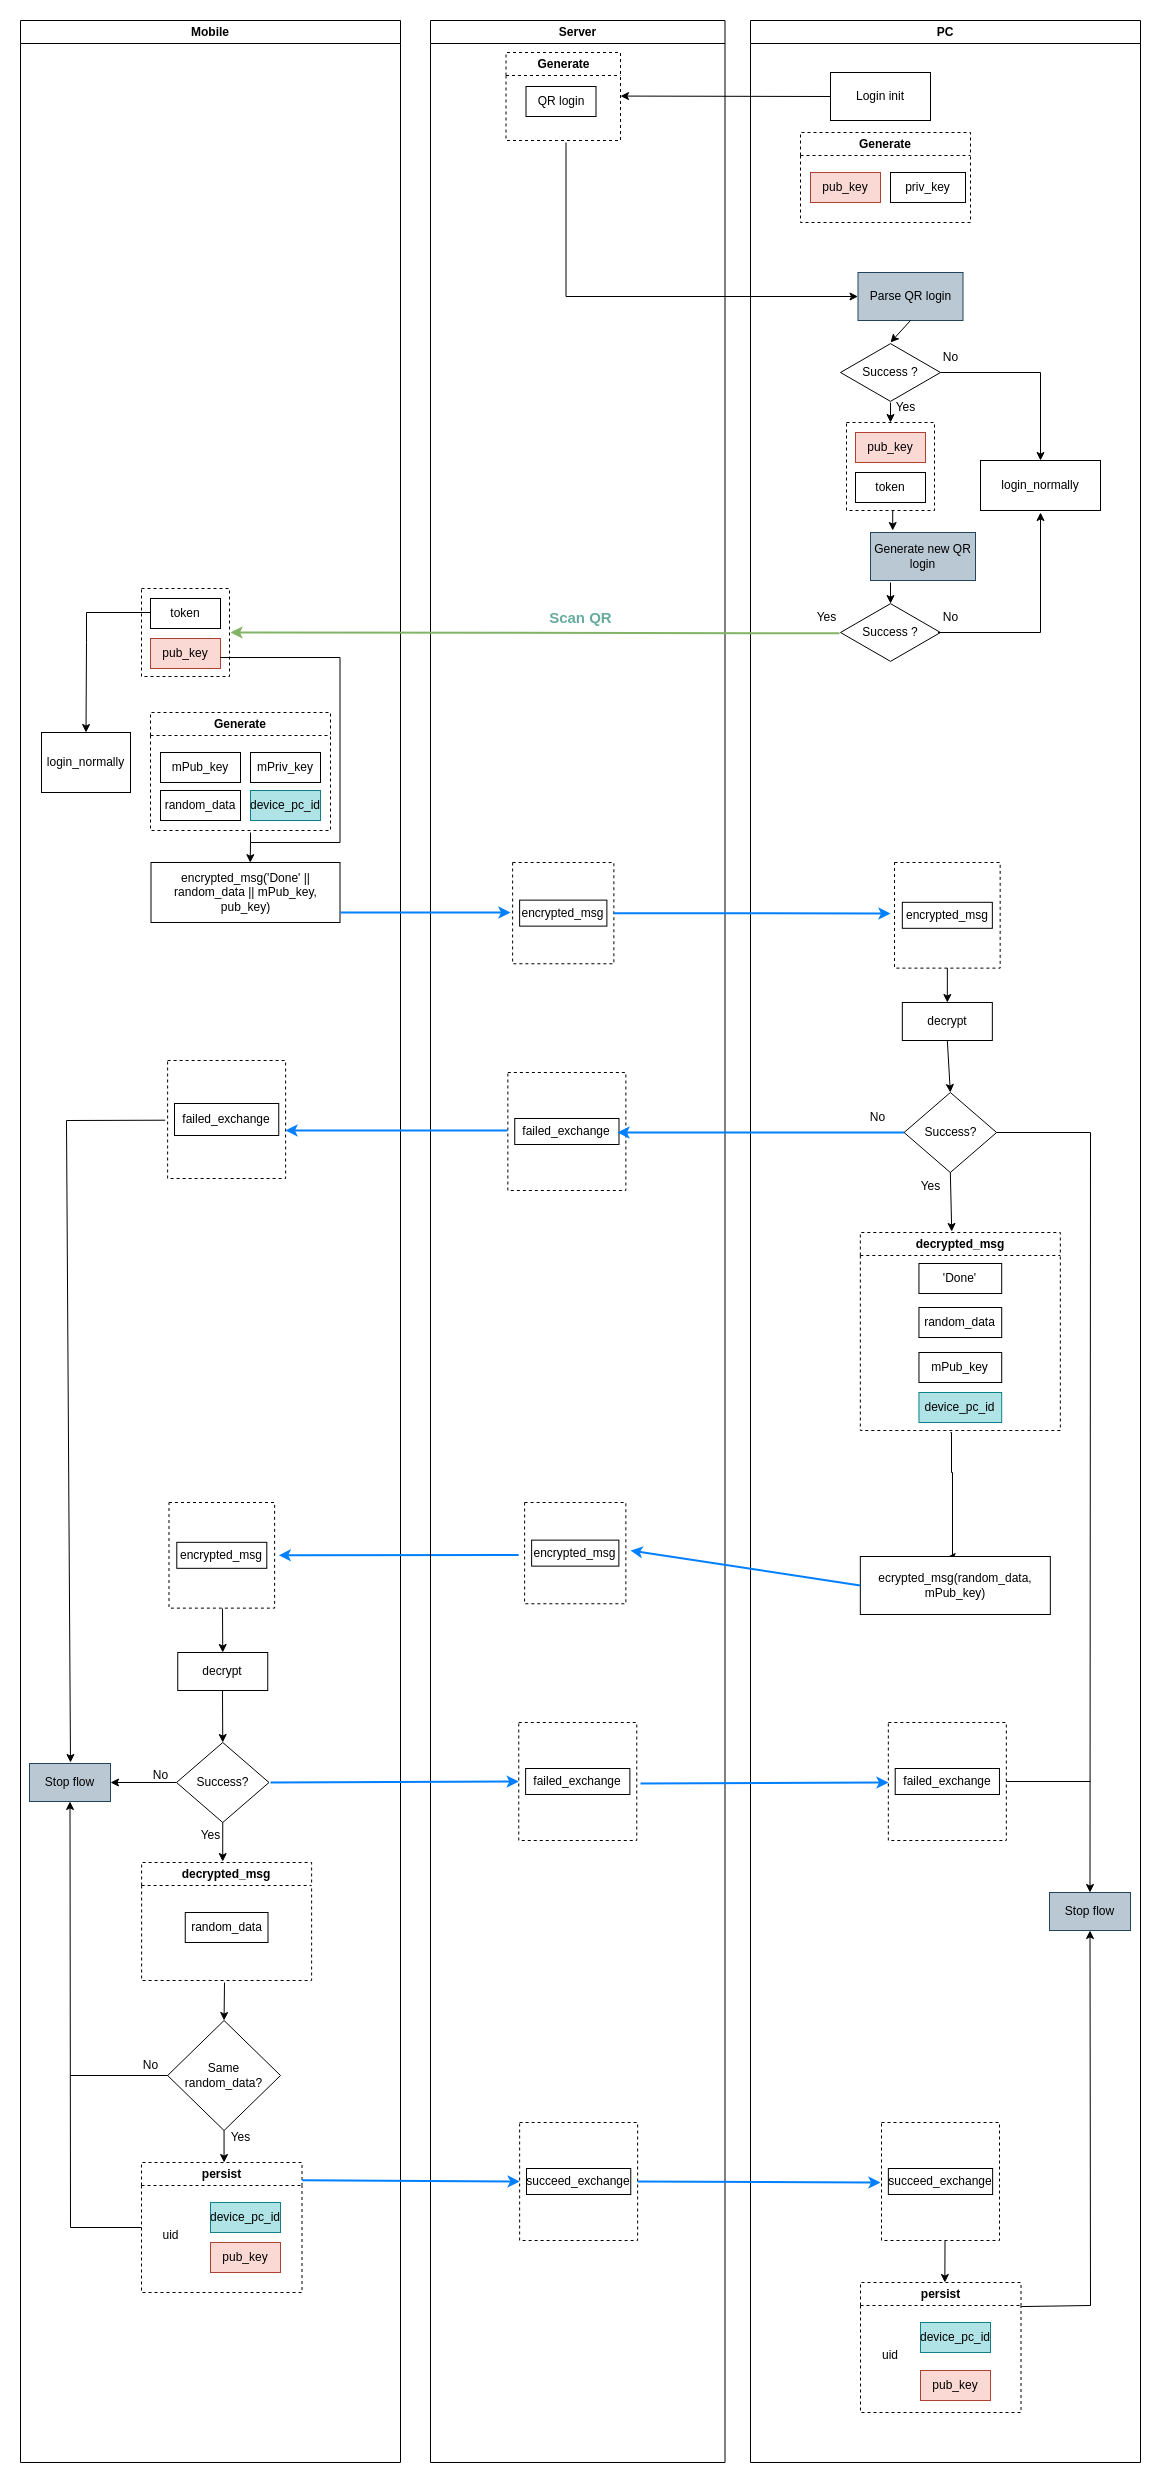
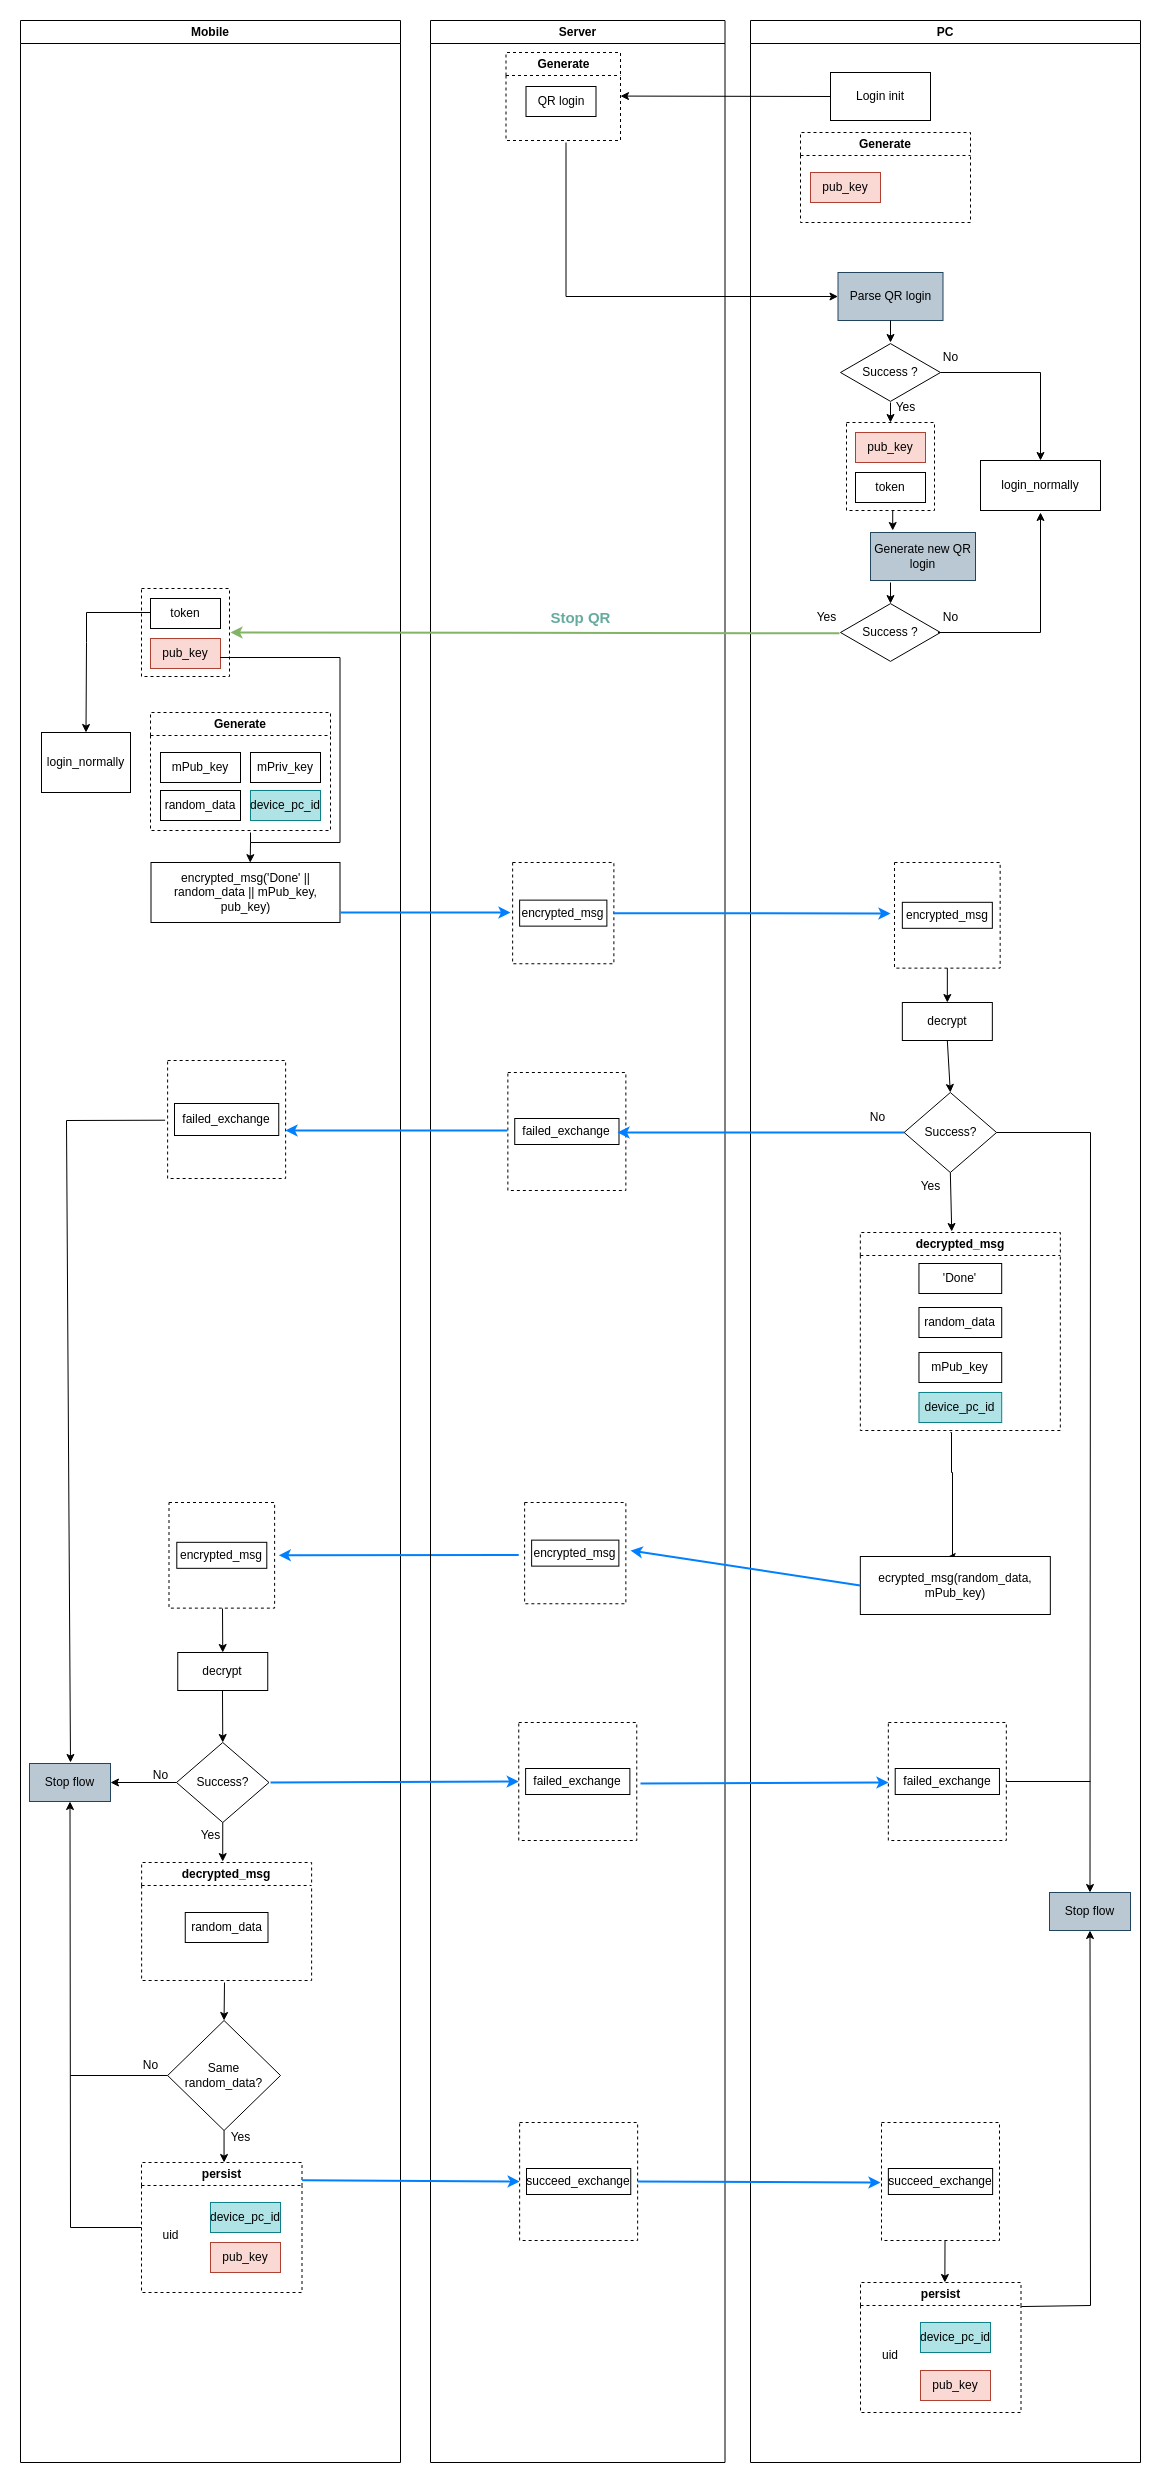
node "priv_key": removed
node "Parse QR login": moved (911, 297) -> (891, 297)
node "Scan QR": label "Scan QR" -> "Stop QR"
